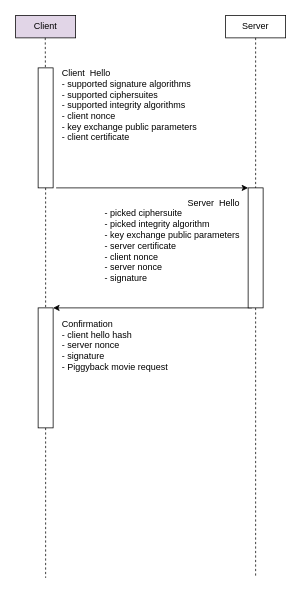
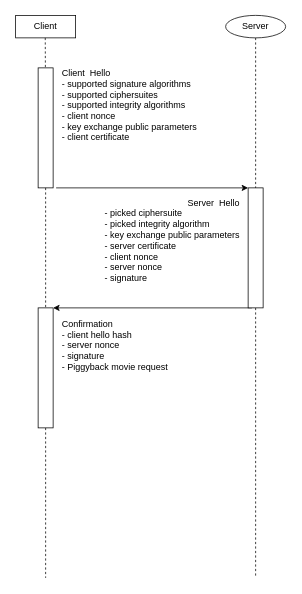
node "Client": fillcolor #e1d5e7 -> #ffffff
node "Server": shape rectangle -> ellipse
